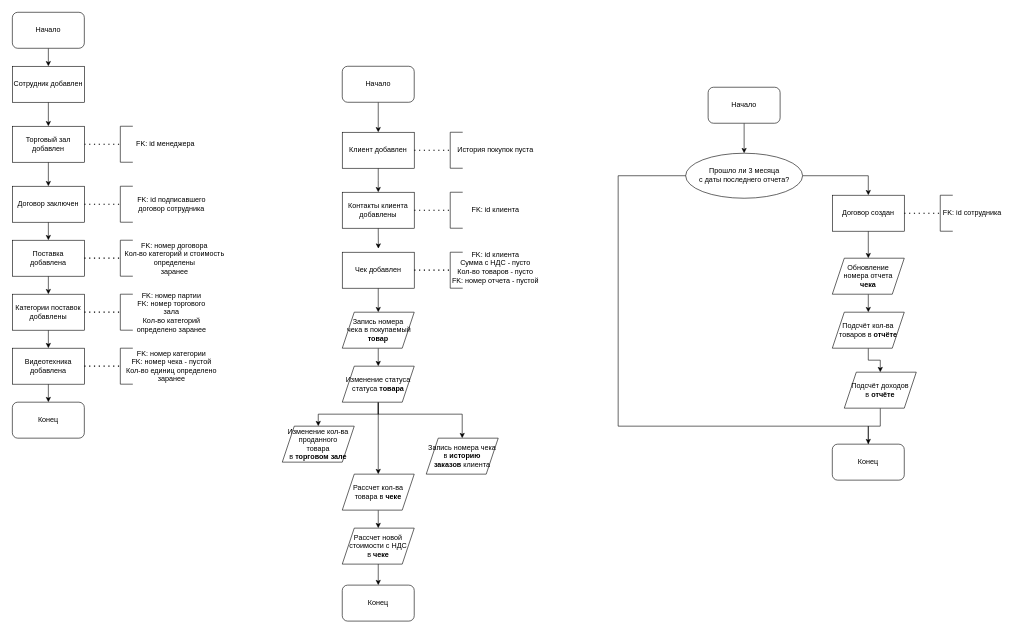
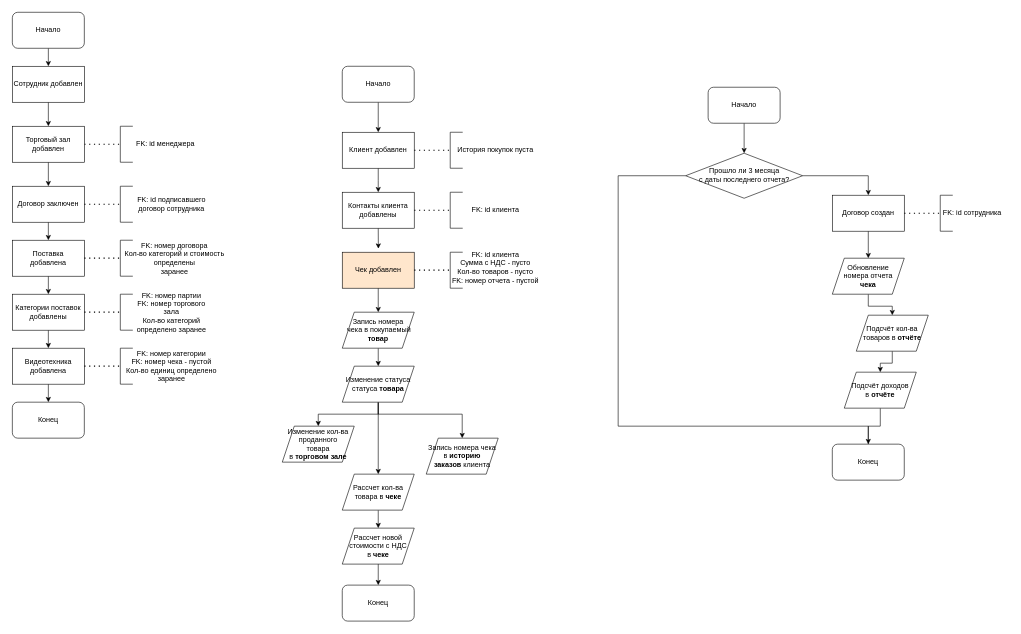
node "Прошло ли 3 месяца с даты последнего отчета?": shape ellipse -> diamond
node "Чек добавлен": fillcolor #ffffff -> #ffe6cc
node "Подсчёт кол-ва товаров в отчёте": moved (869, 330) -> (893, 333)
